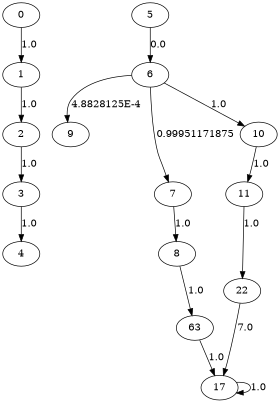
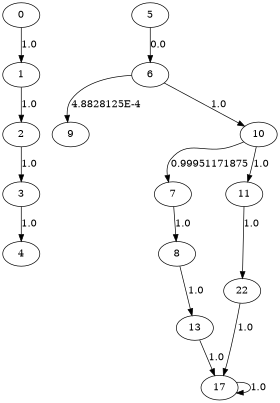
edge "6" -> "7": now "10" -> "7"
node "63": label "63" -> "13"
edge "22" -> "17": label "7.0" -> "1.0"
